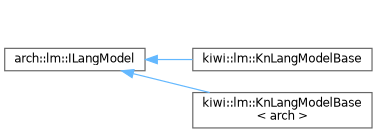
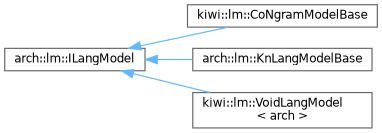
node "kiwi::lm::CoNgramModelBase": added
node "kiwi::lm::KnLangModelBase": label "kiwi::lm::KnLangModelBase" -> "arch::lm::KnLangModelBase"
node "kiwi::lm::KnLangModelBase < arch >": label "kiwi::lm::KnLangModelBase < arch >" -> "kiwi::lm::VoidLangModel < arch >"
